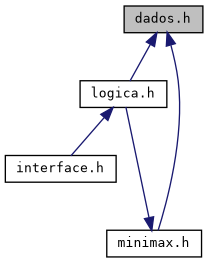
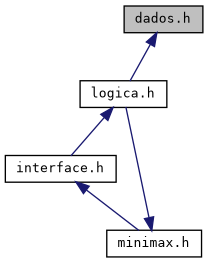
edge "minimax.h" -> "dados.h": now "minimax.h" -> "interface.h"
